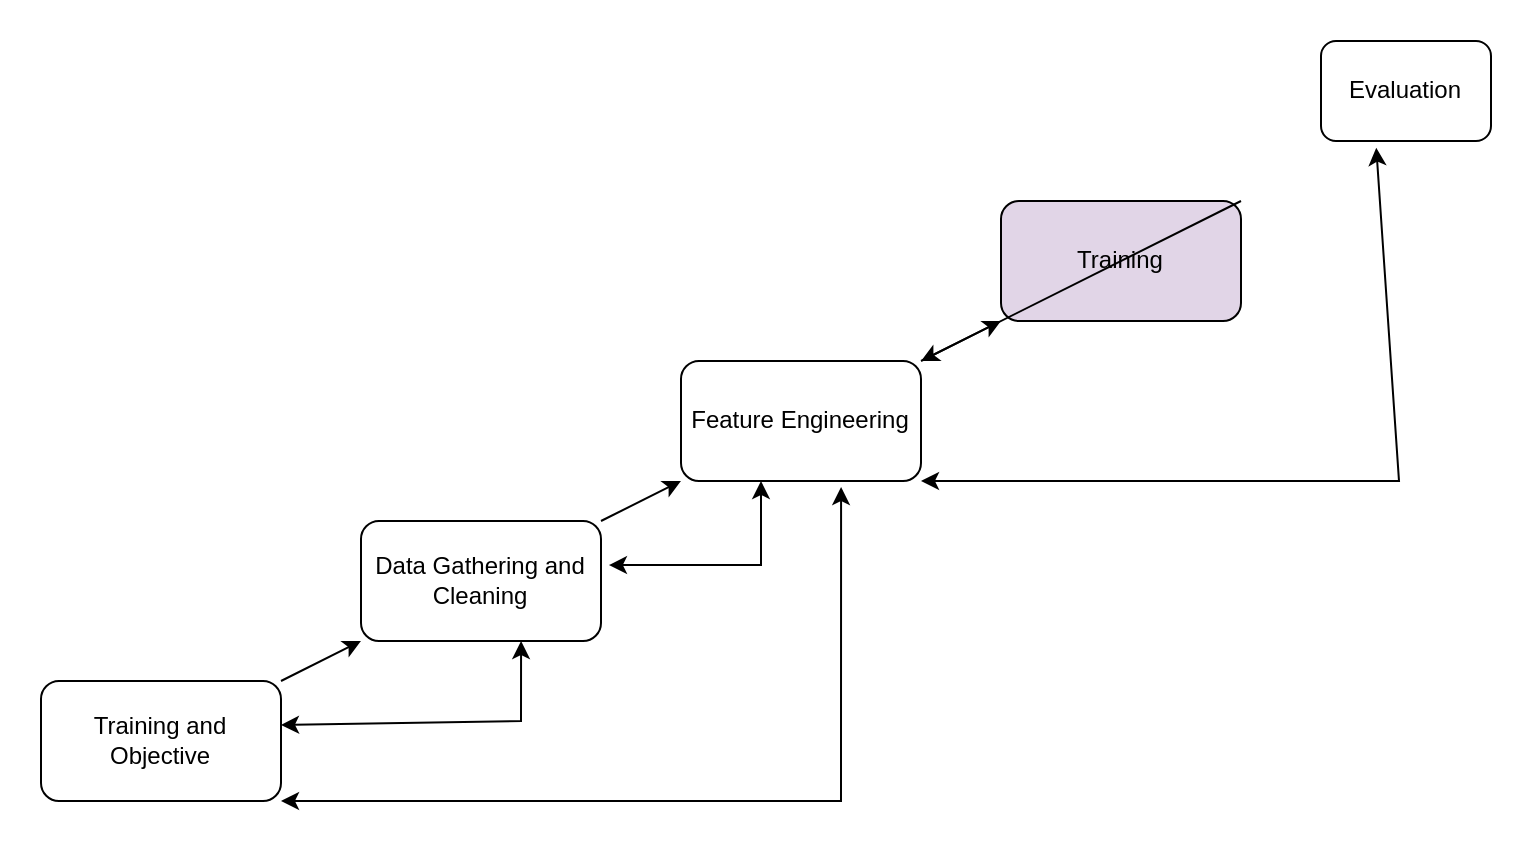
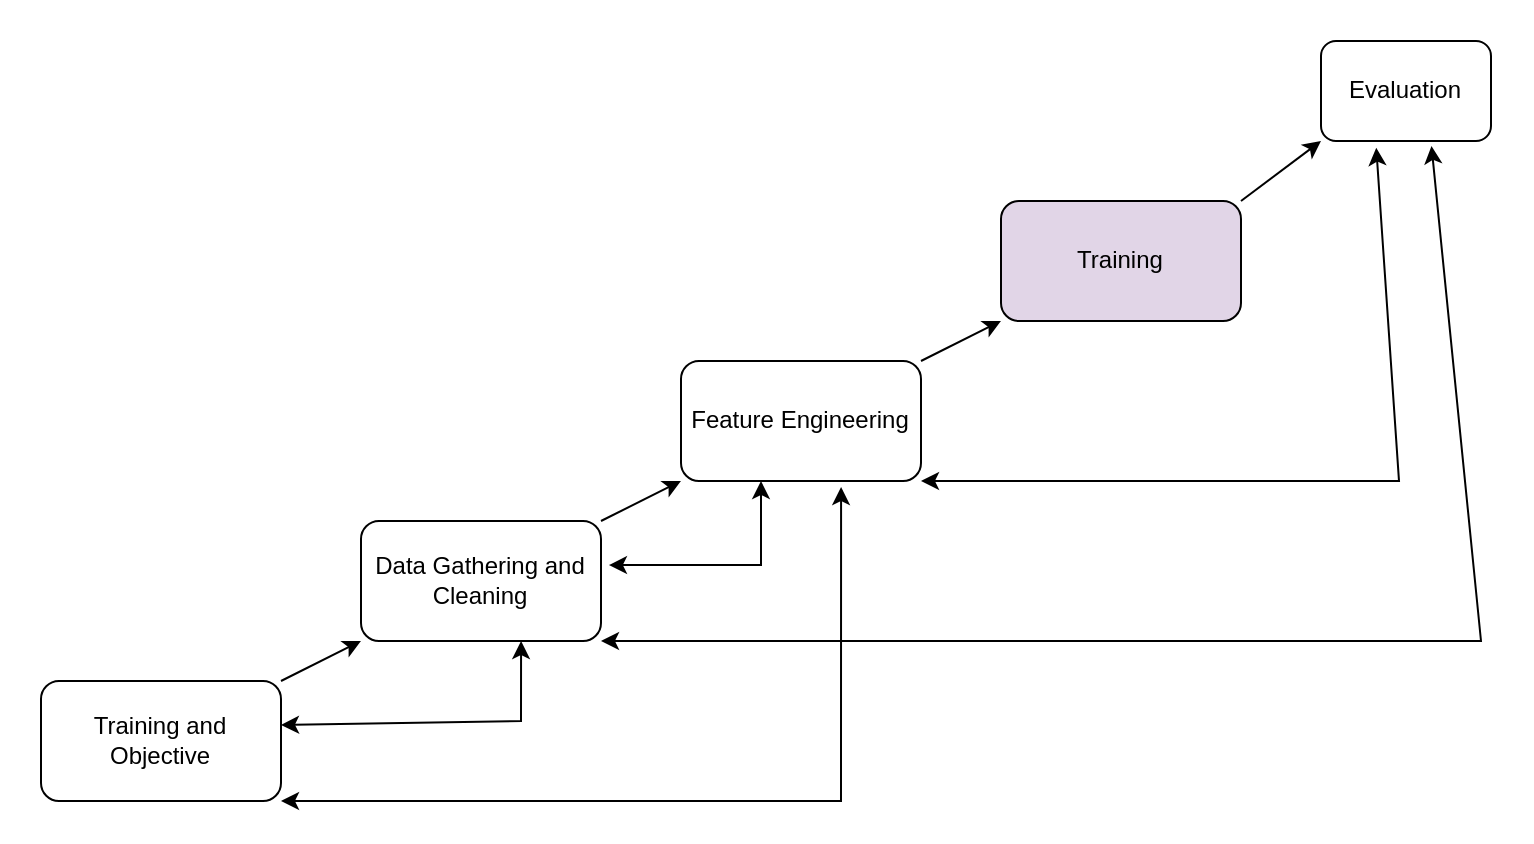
edge "Training" -> "Feature Engineering": now "Training" -> "Evaluation"
edge "Evaluation" -- "Data Gathering and Cleaning": added
